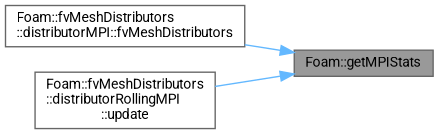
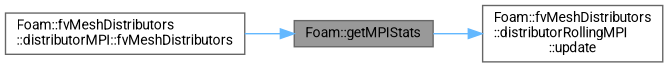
edge "Foam::fvMeshDistributors ::distributorRollingMPI ::update" -> "Foam::getMPIStats": reversed
